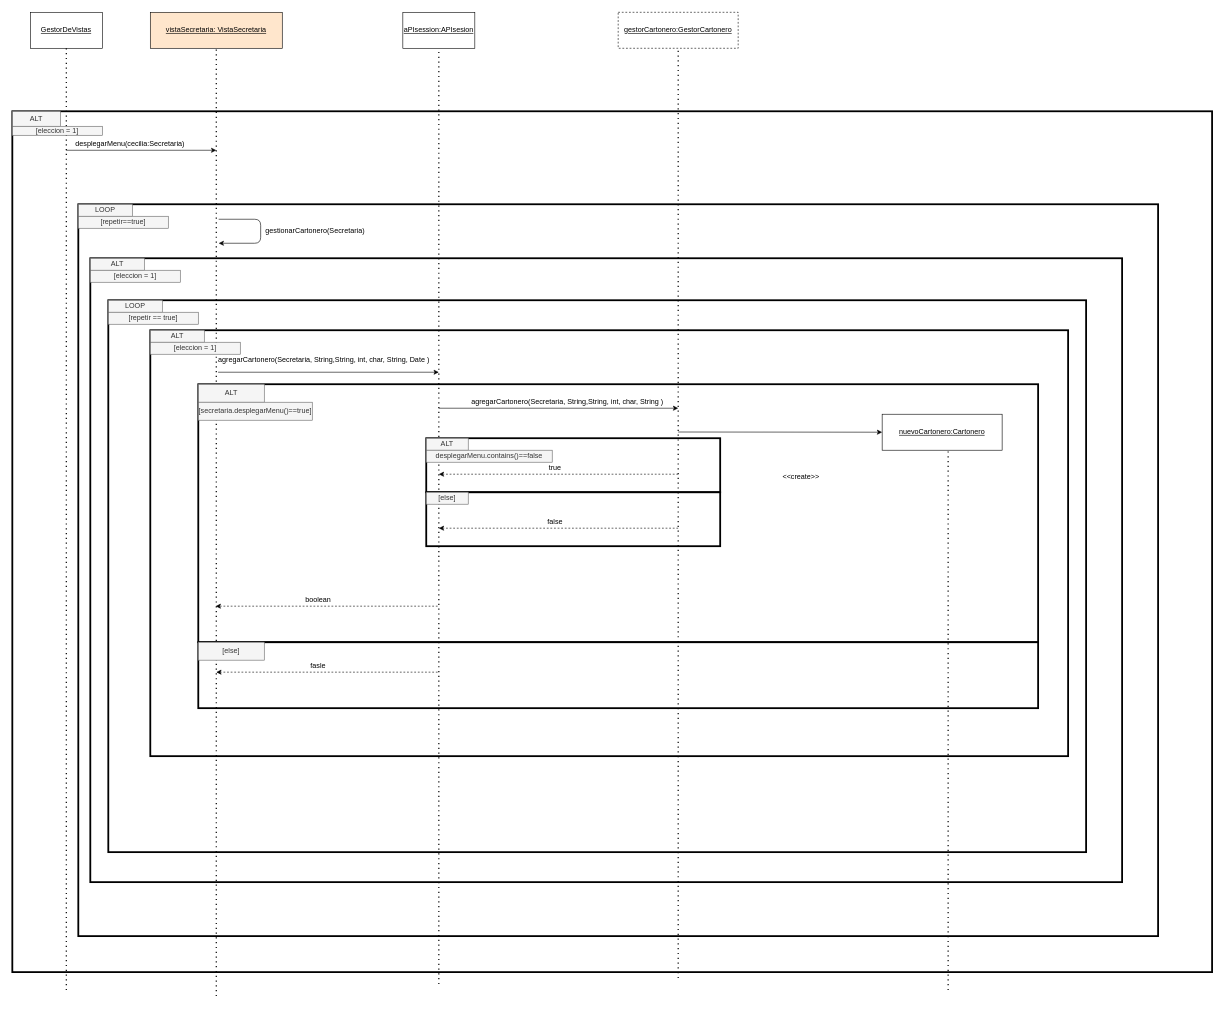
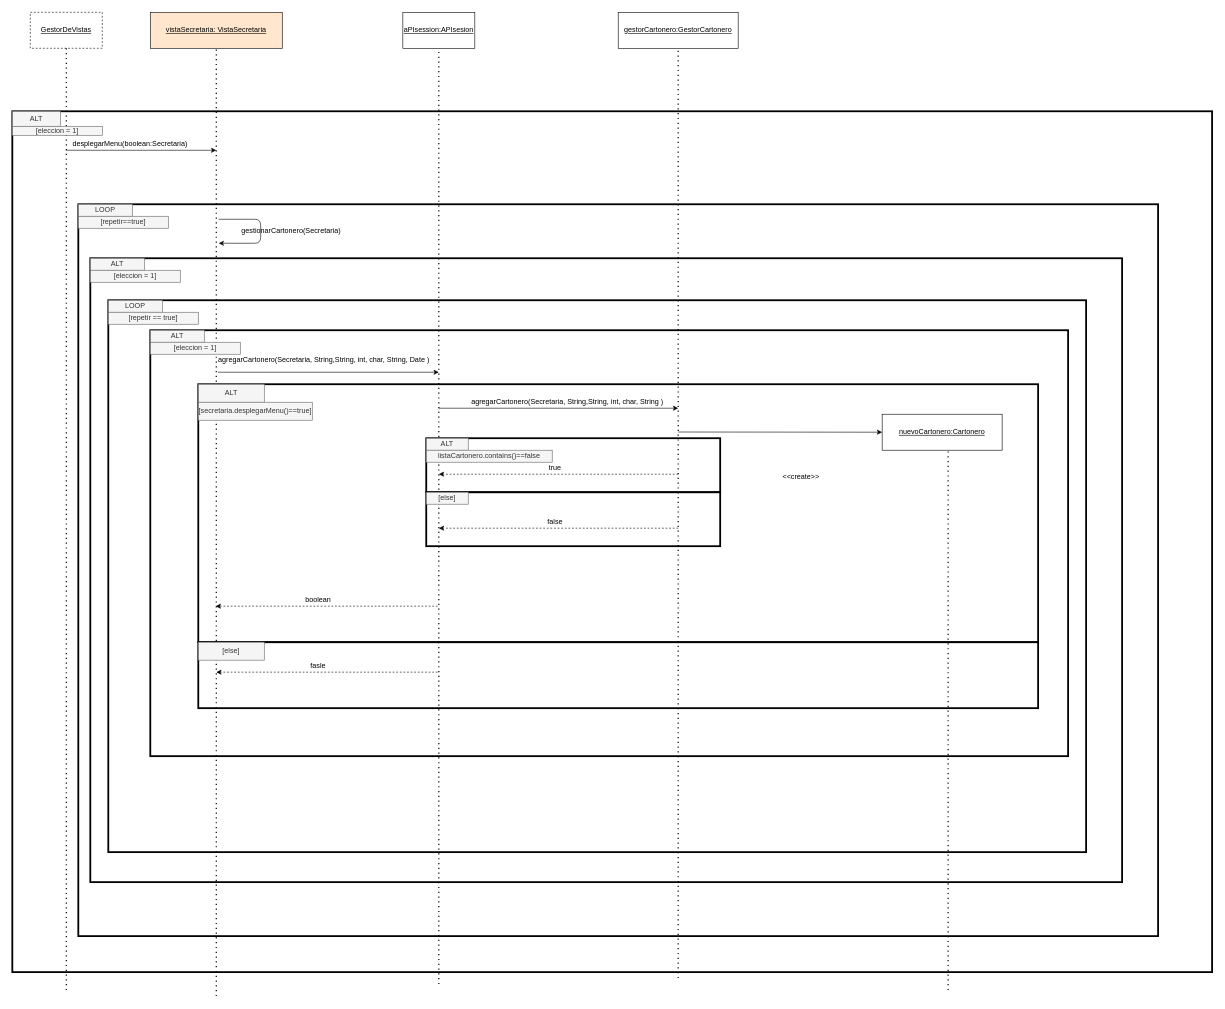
node "GestorDeVistas": style solid -> dashed
node "gestorCartonero:GestorCartonero": style dashed -> solid
node "desplegarMenu(cecilia:Secretaria)": label "desplegarMenu(cecilia:Secretaria)" -> "desplegarMenu(boolean:Secretaria)"
node "gestionarCartonero(Secretaria)": moved (315, 231) -> (291, 231)
node "desplegarMenu.contains()==false": label "desplegarMenu.contains()==false" -> "listaCartonero.contains()==false"
